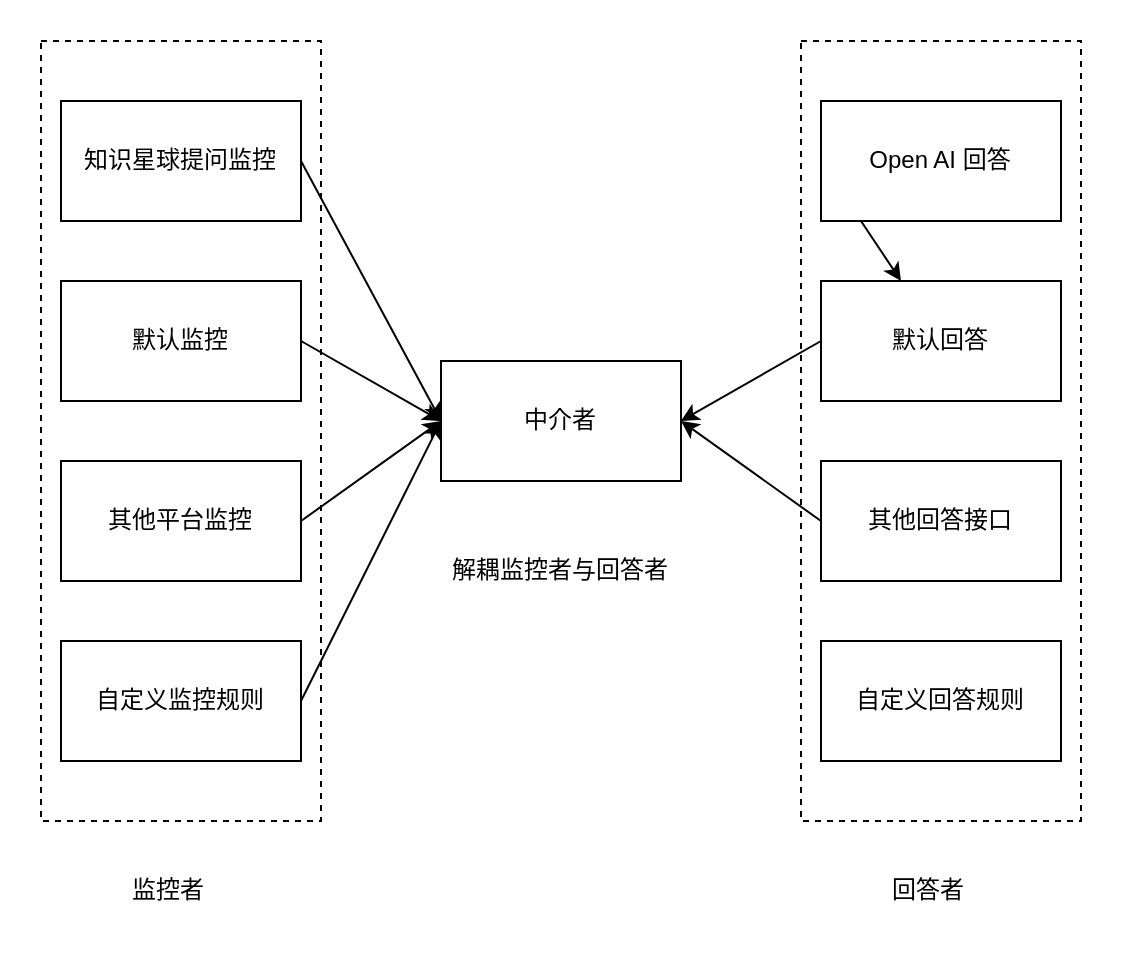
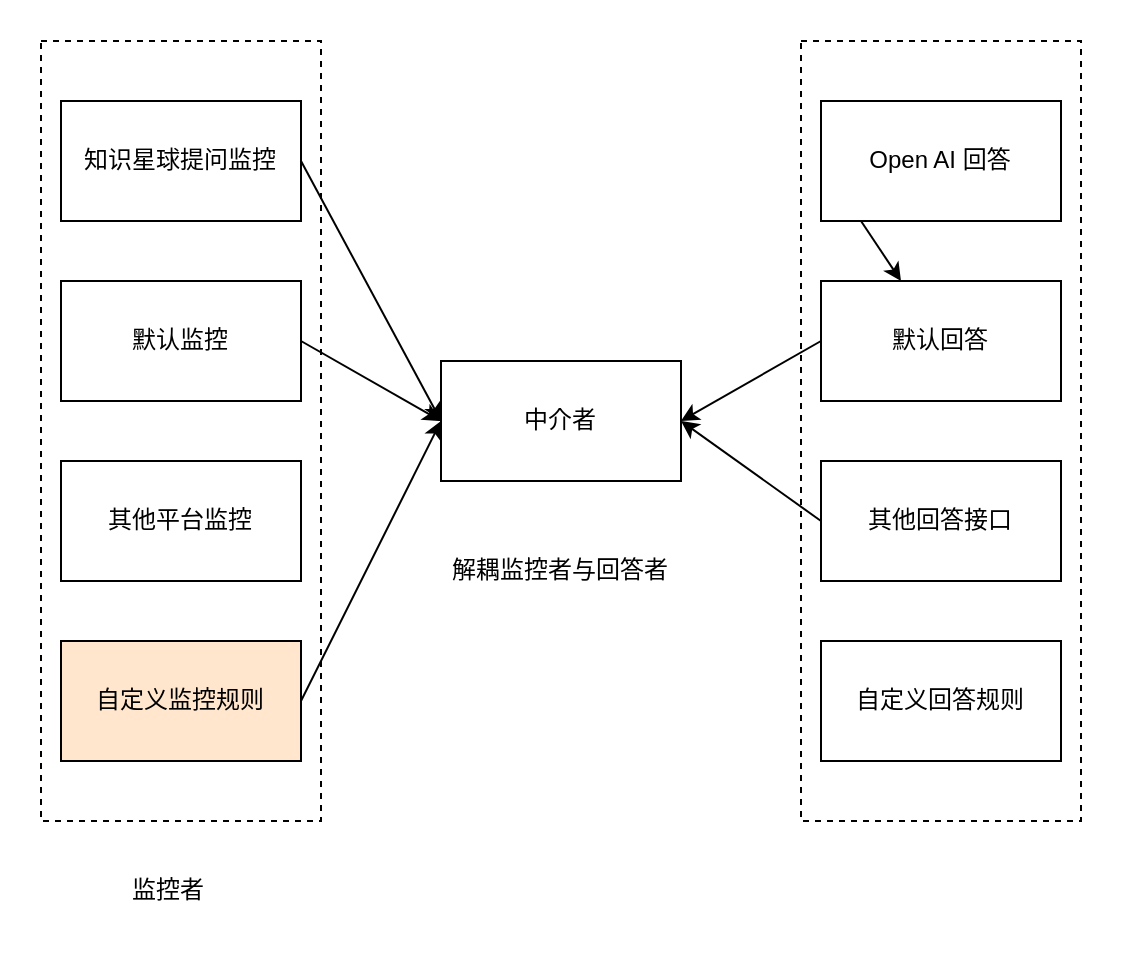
edge "其他平台监控" -> "中介者": removed
node "自定义监控规则": fillcolor #ffffff -> #ffe6cc
node "回答者": removed
